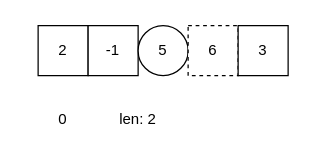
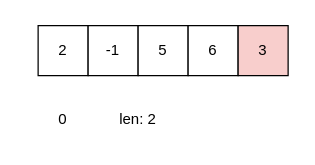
node "5": shape ellipse -> rectangle
node "6": style dashed -> solid
node "3": fillcolor #ffffff -> #f8cecc
